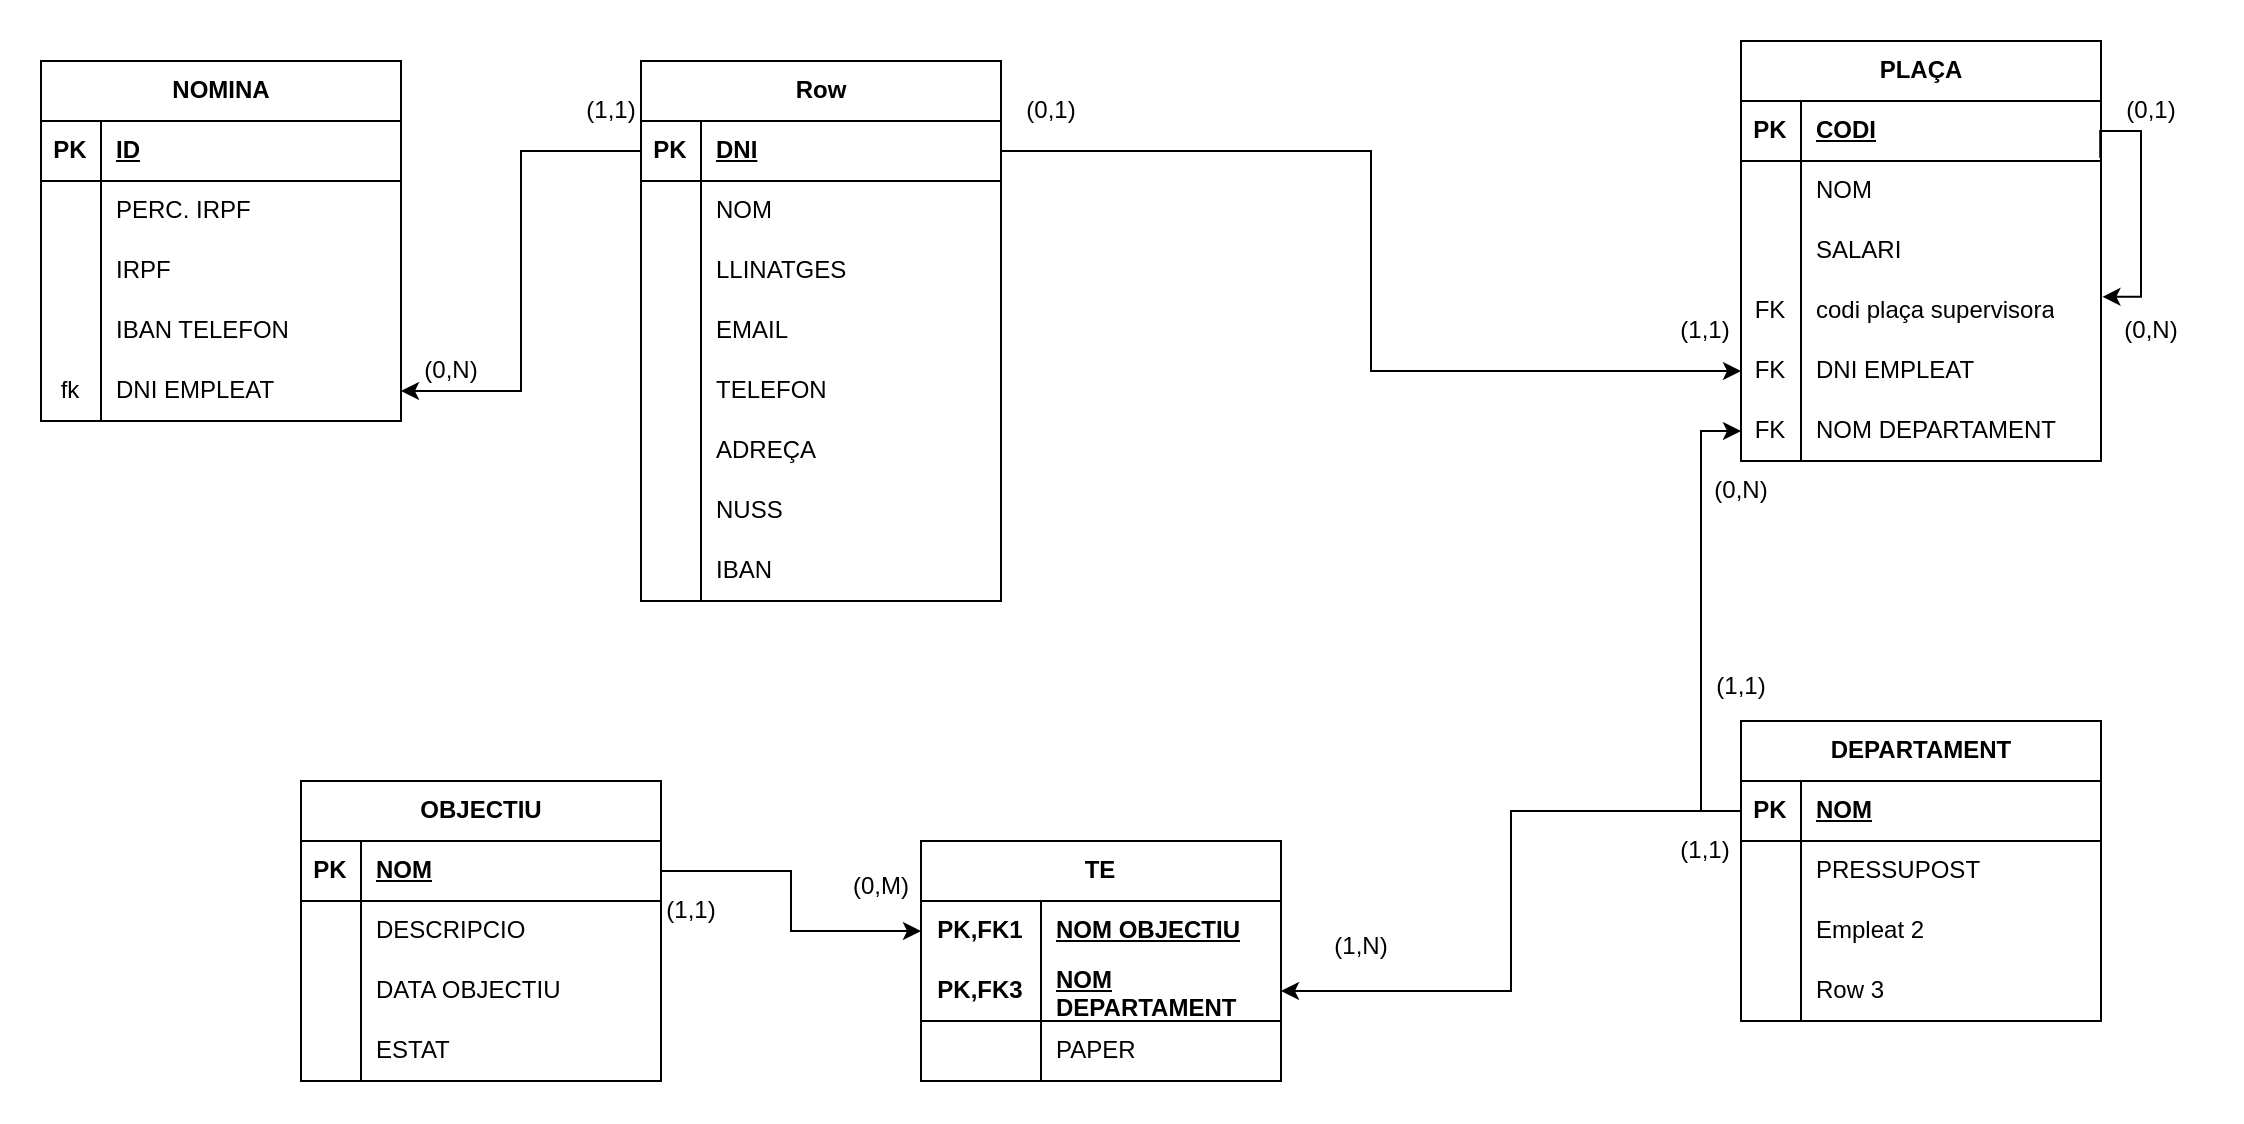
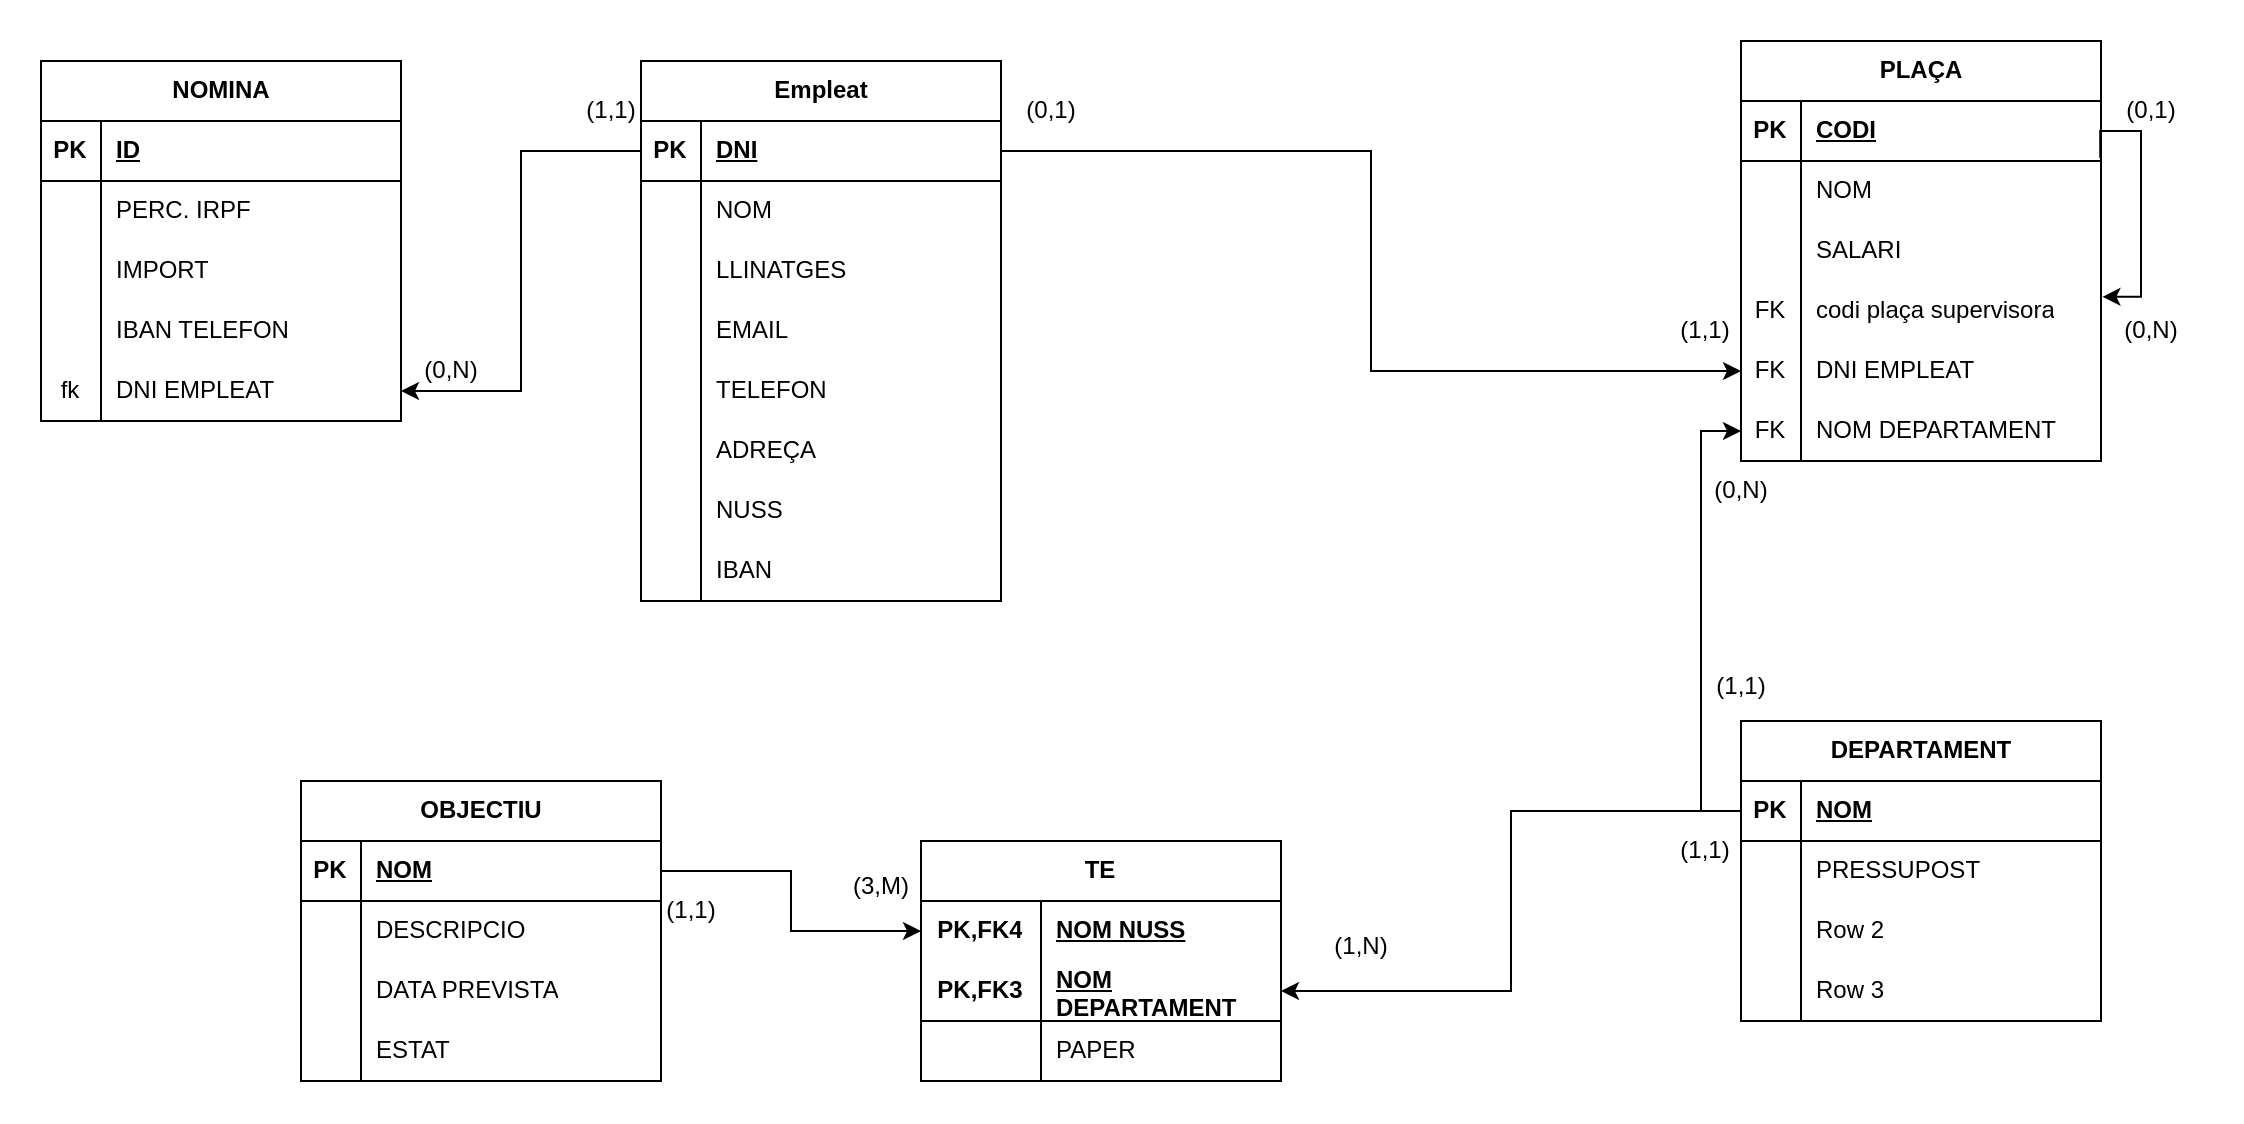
node "Row": label "Row" -> "Empleat"
node "IRPF": label "IRPF" -> "IMPORT"
node "(0,M)": label "(0,M)" -> "(3,M)"
node "PK,FK1": label "PK,FK1" -> "PK,FK4"
node "NOM OBJECTIU": label "NOM OBJECTIU" -> "NOM NUSS"
node "Empleat 2": label "Empleat 2" -> "Row 2"
node "DATA OBJECTIU": label "DATA OBJECTIU" -> "DATA PREVISTA"
